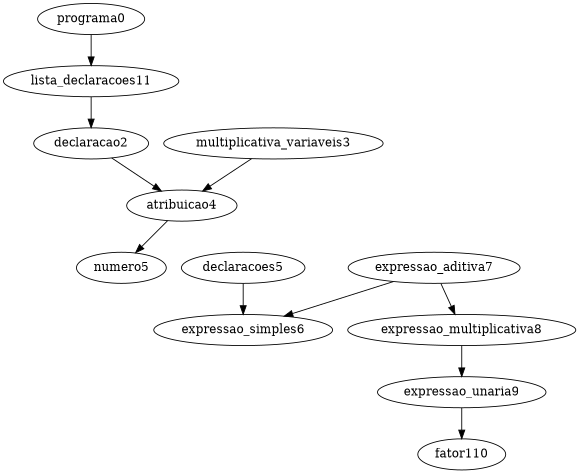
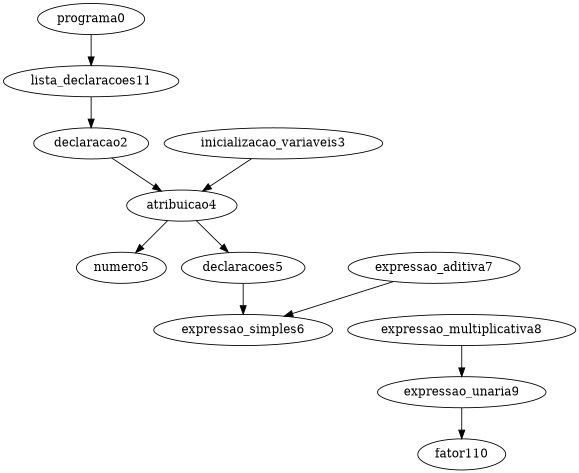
node "multiplicativa_variaveis3": label "multiplicativa_variaveis3" -> "inicializacao_variaveis3"
edge "atribuicao4" -> "declaracoes5": added
edge "expressao_aditiva7" -> "expressao_multiplicativa8": removed
